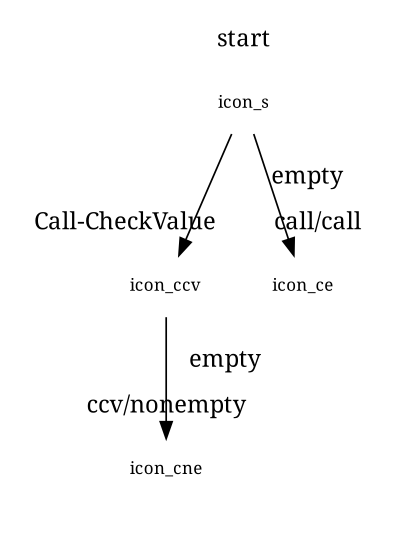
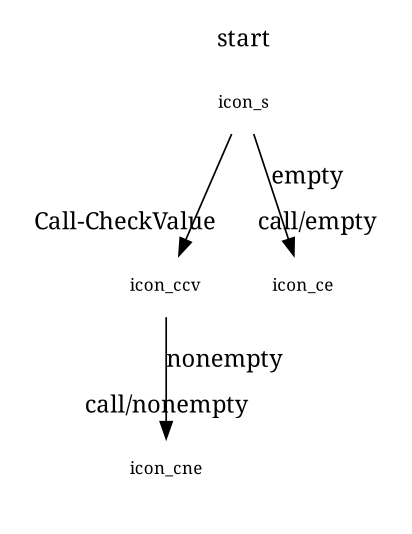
cluster "call/call": label "call/call" -> "call/empty"
edge "icon_ccv" -> "icon_cne": label "empty" -> "nonempty"
cluster "ccv/nonempty": label "ccv/nonempty" -> "call/nonempty"
